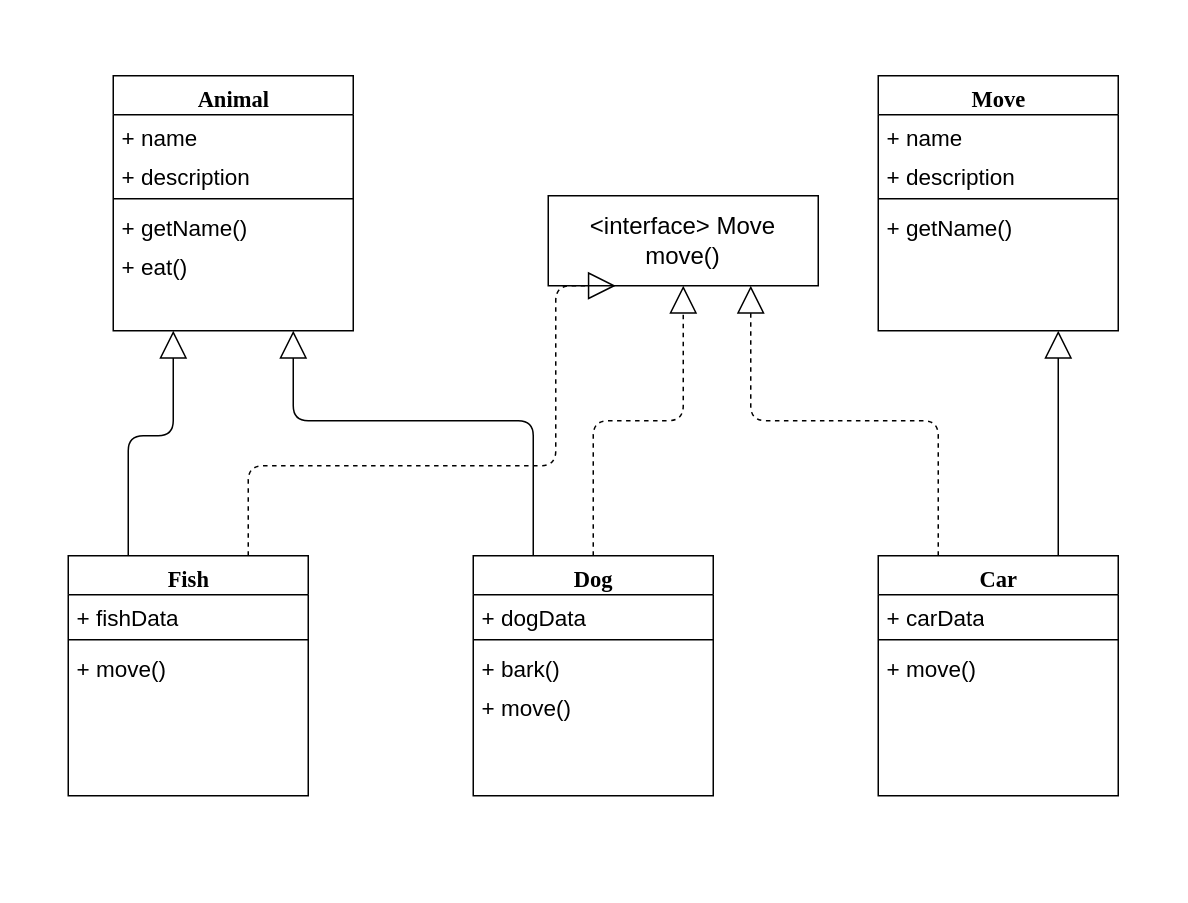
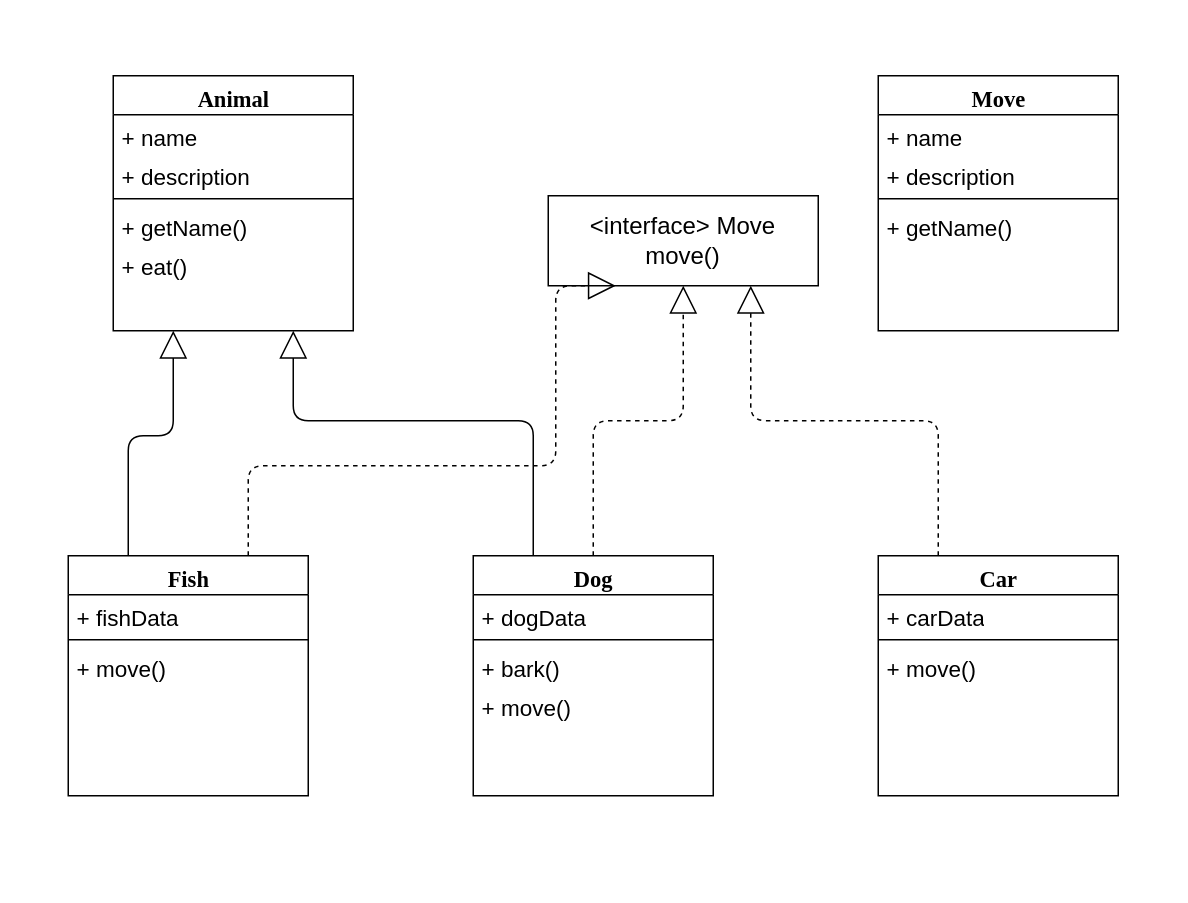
edge "Car" -> "Move": removed
